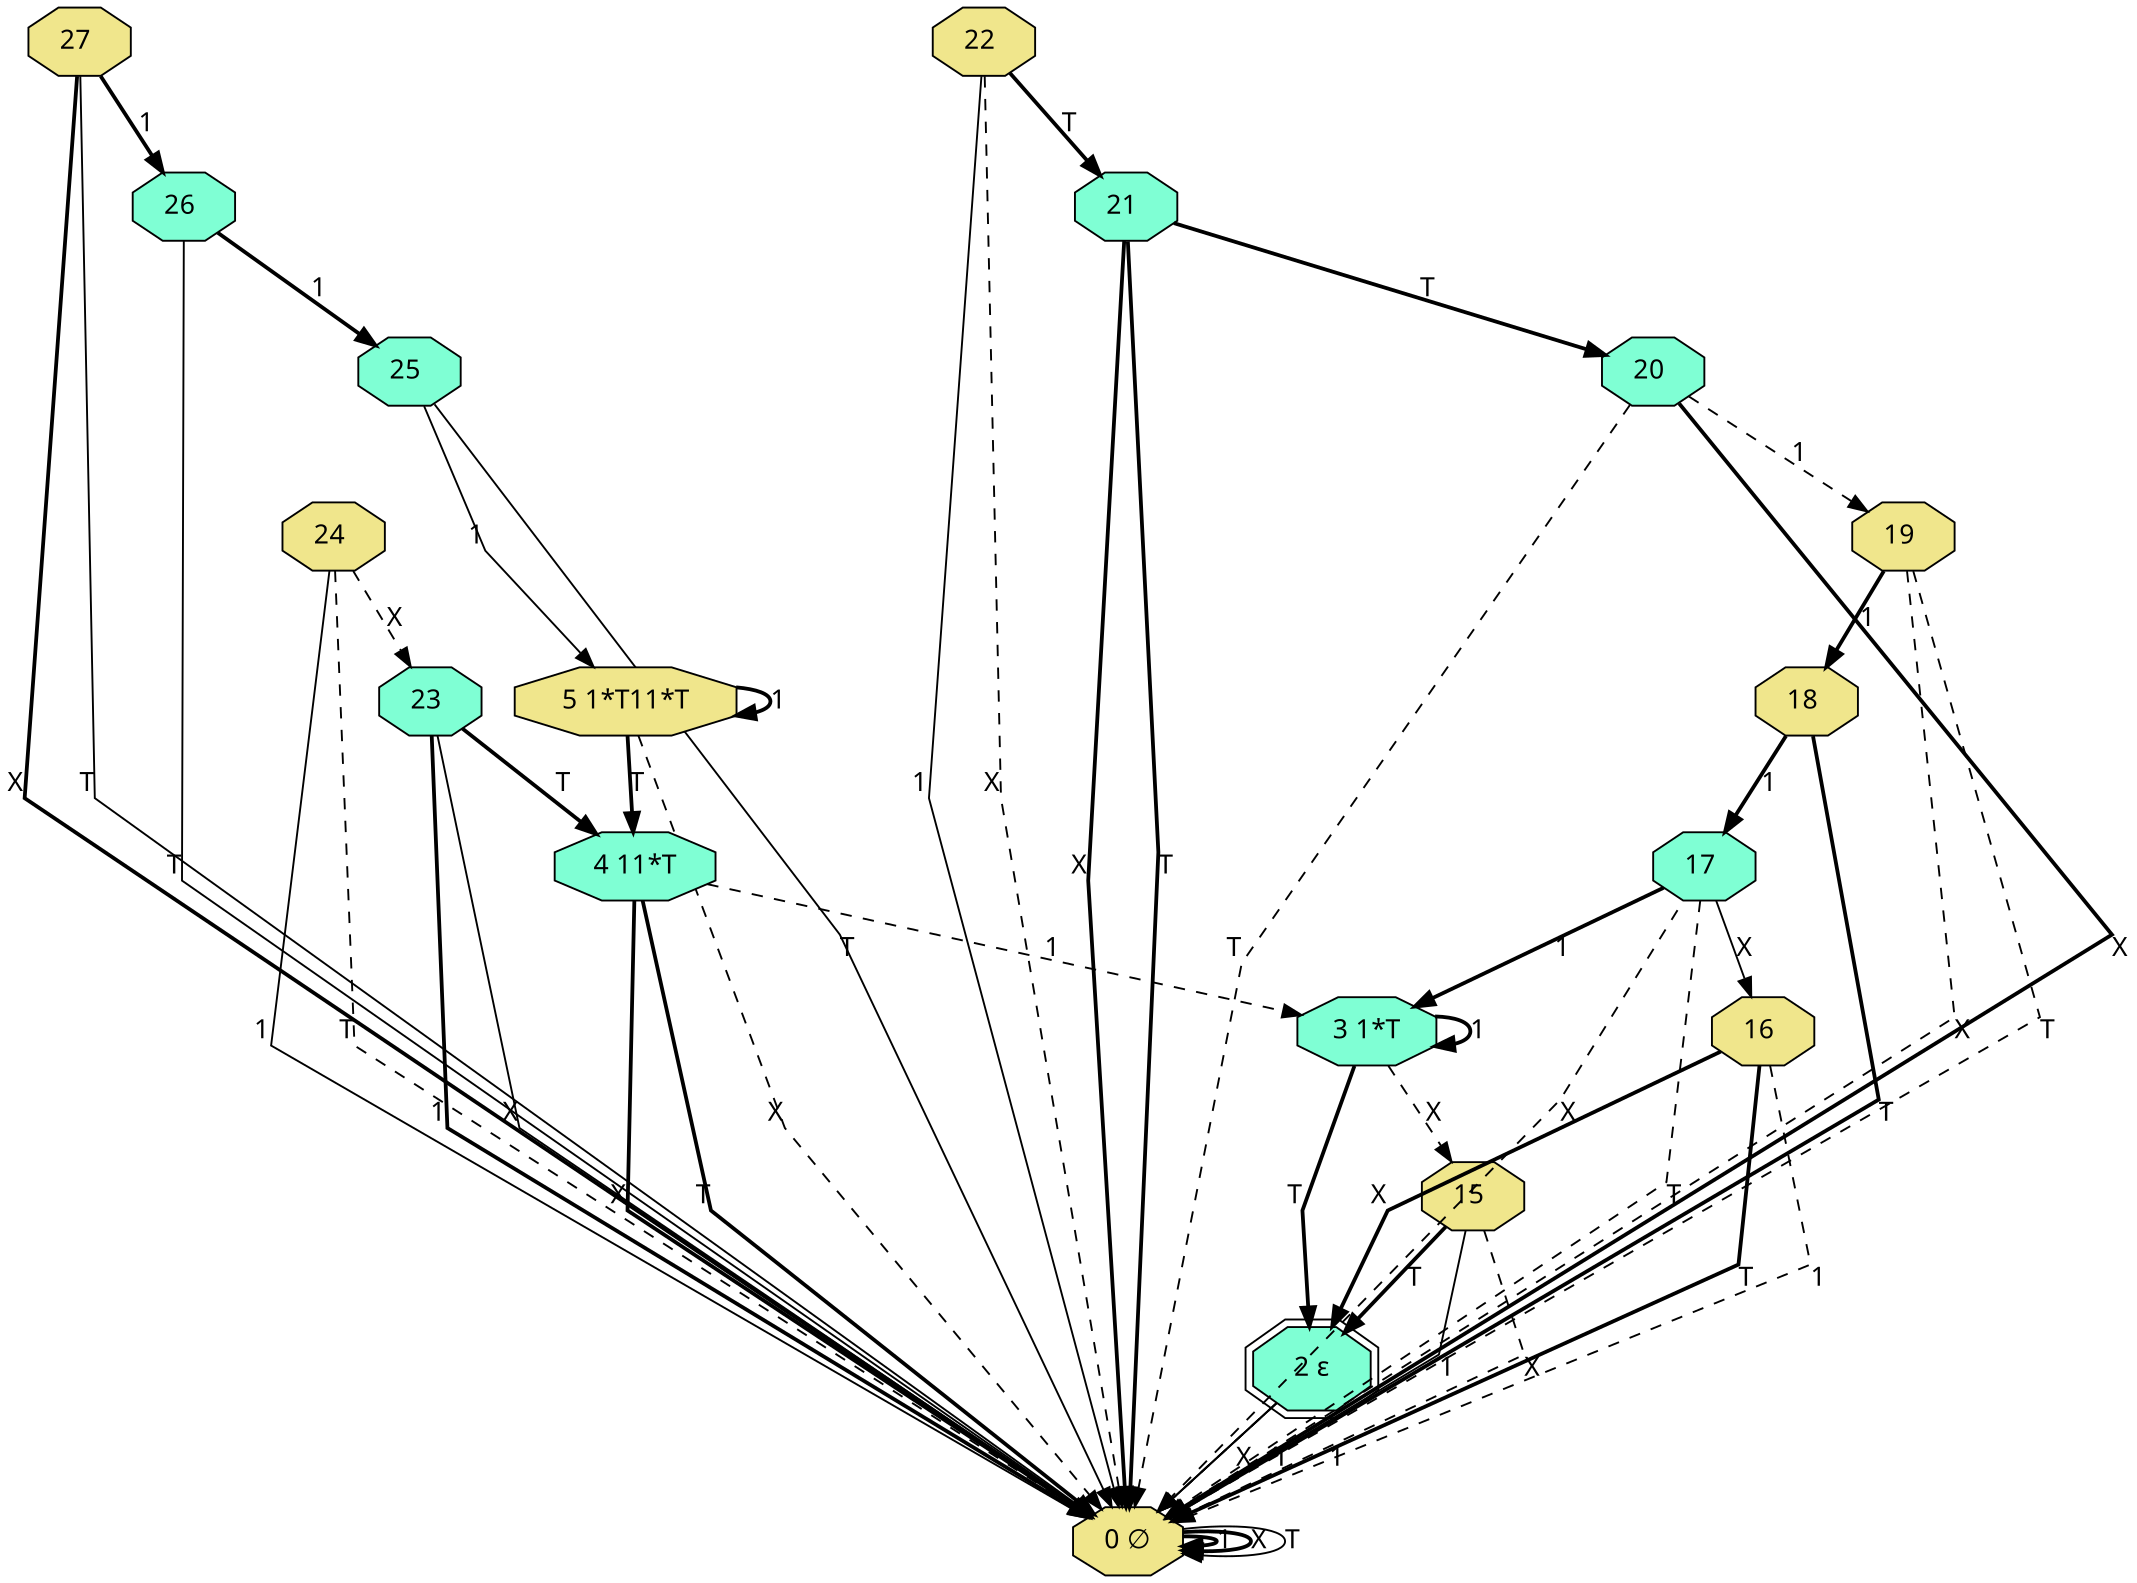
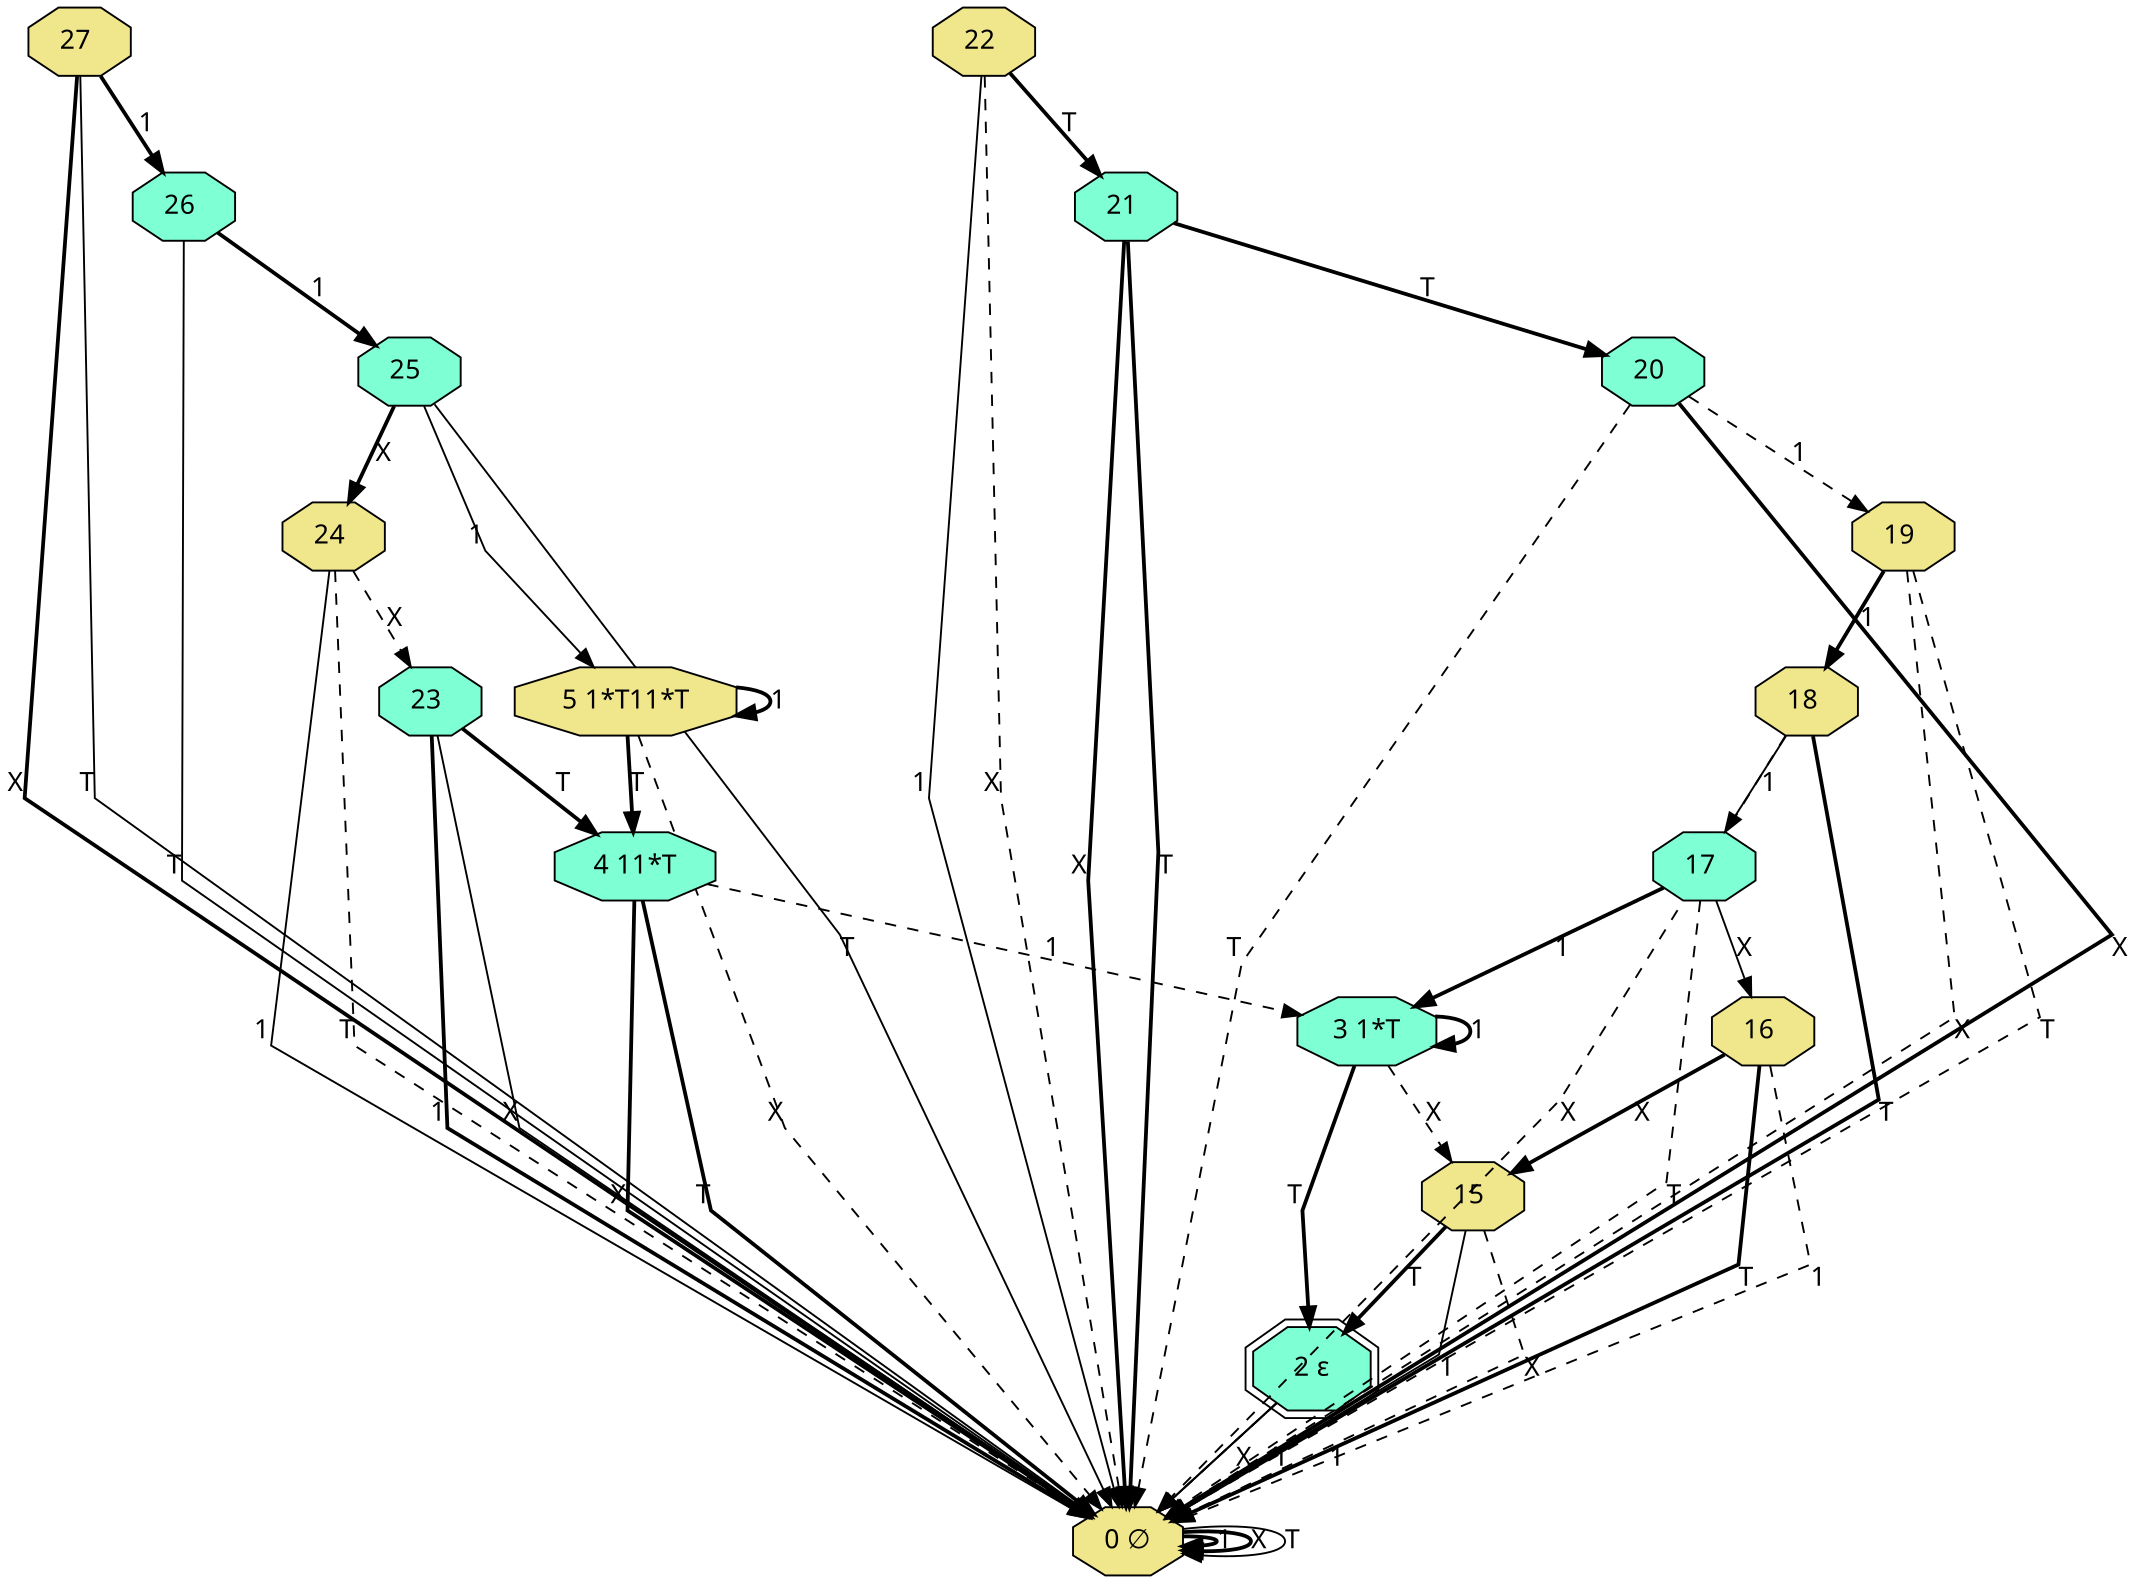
edge "25" -> "24": added, label "X"
edge "18" -> "17": style bold -> solid
edge "16" -> "2 ε": now "16" -> "15"
